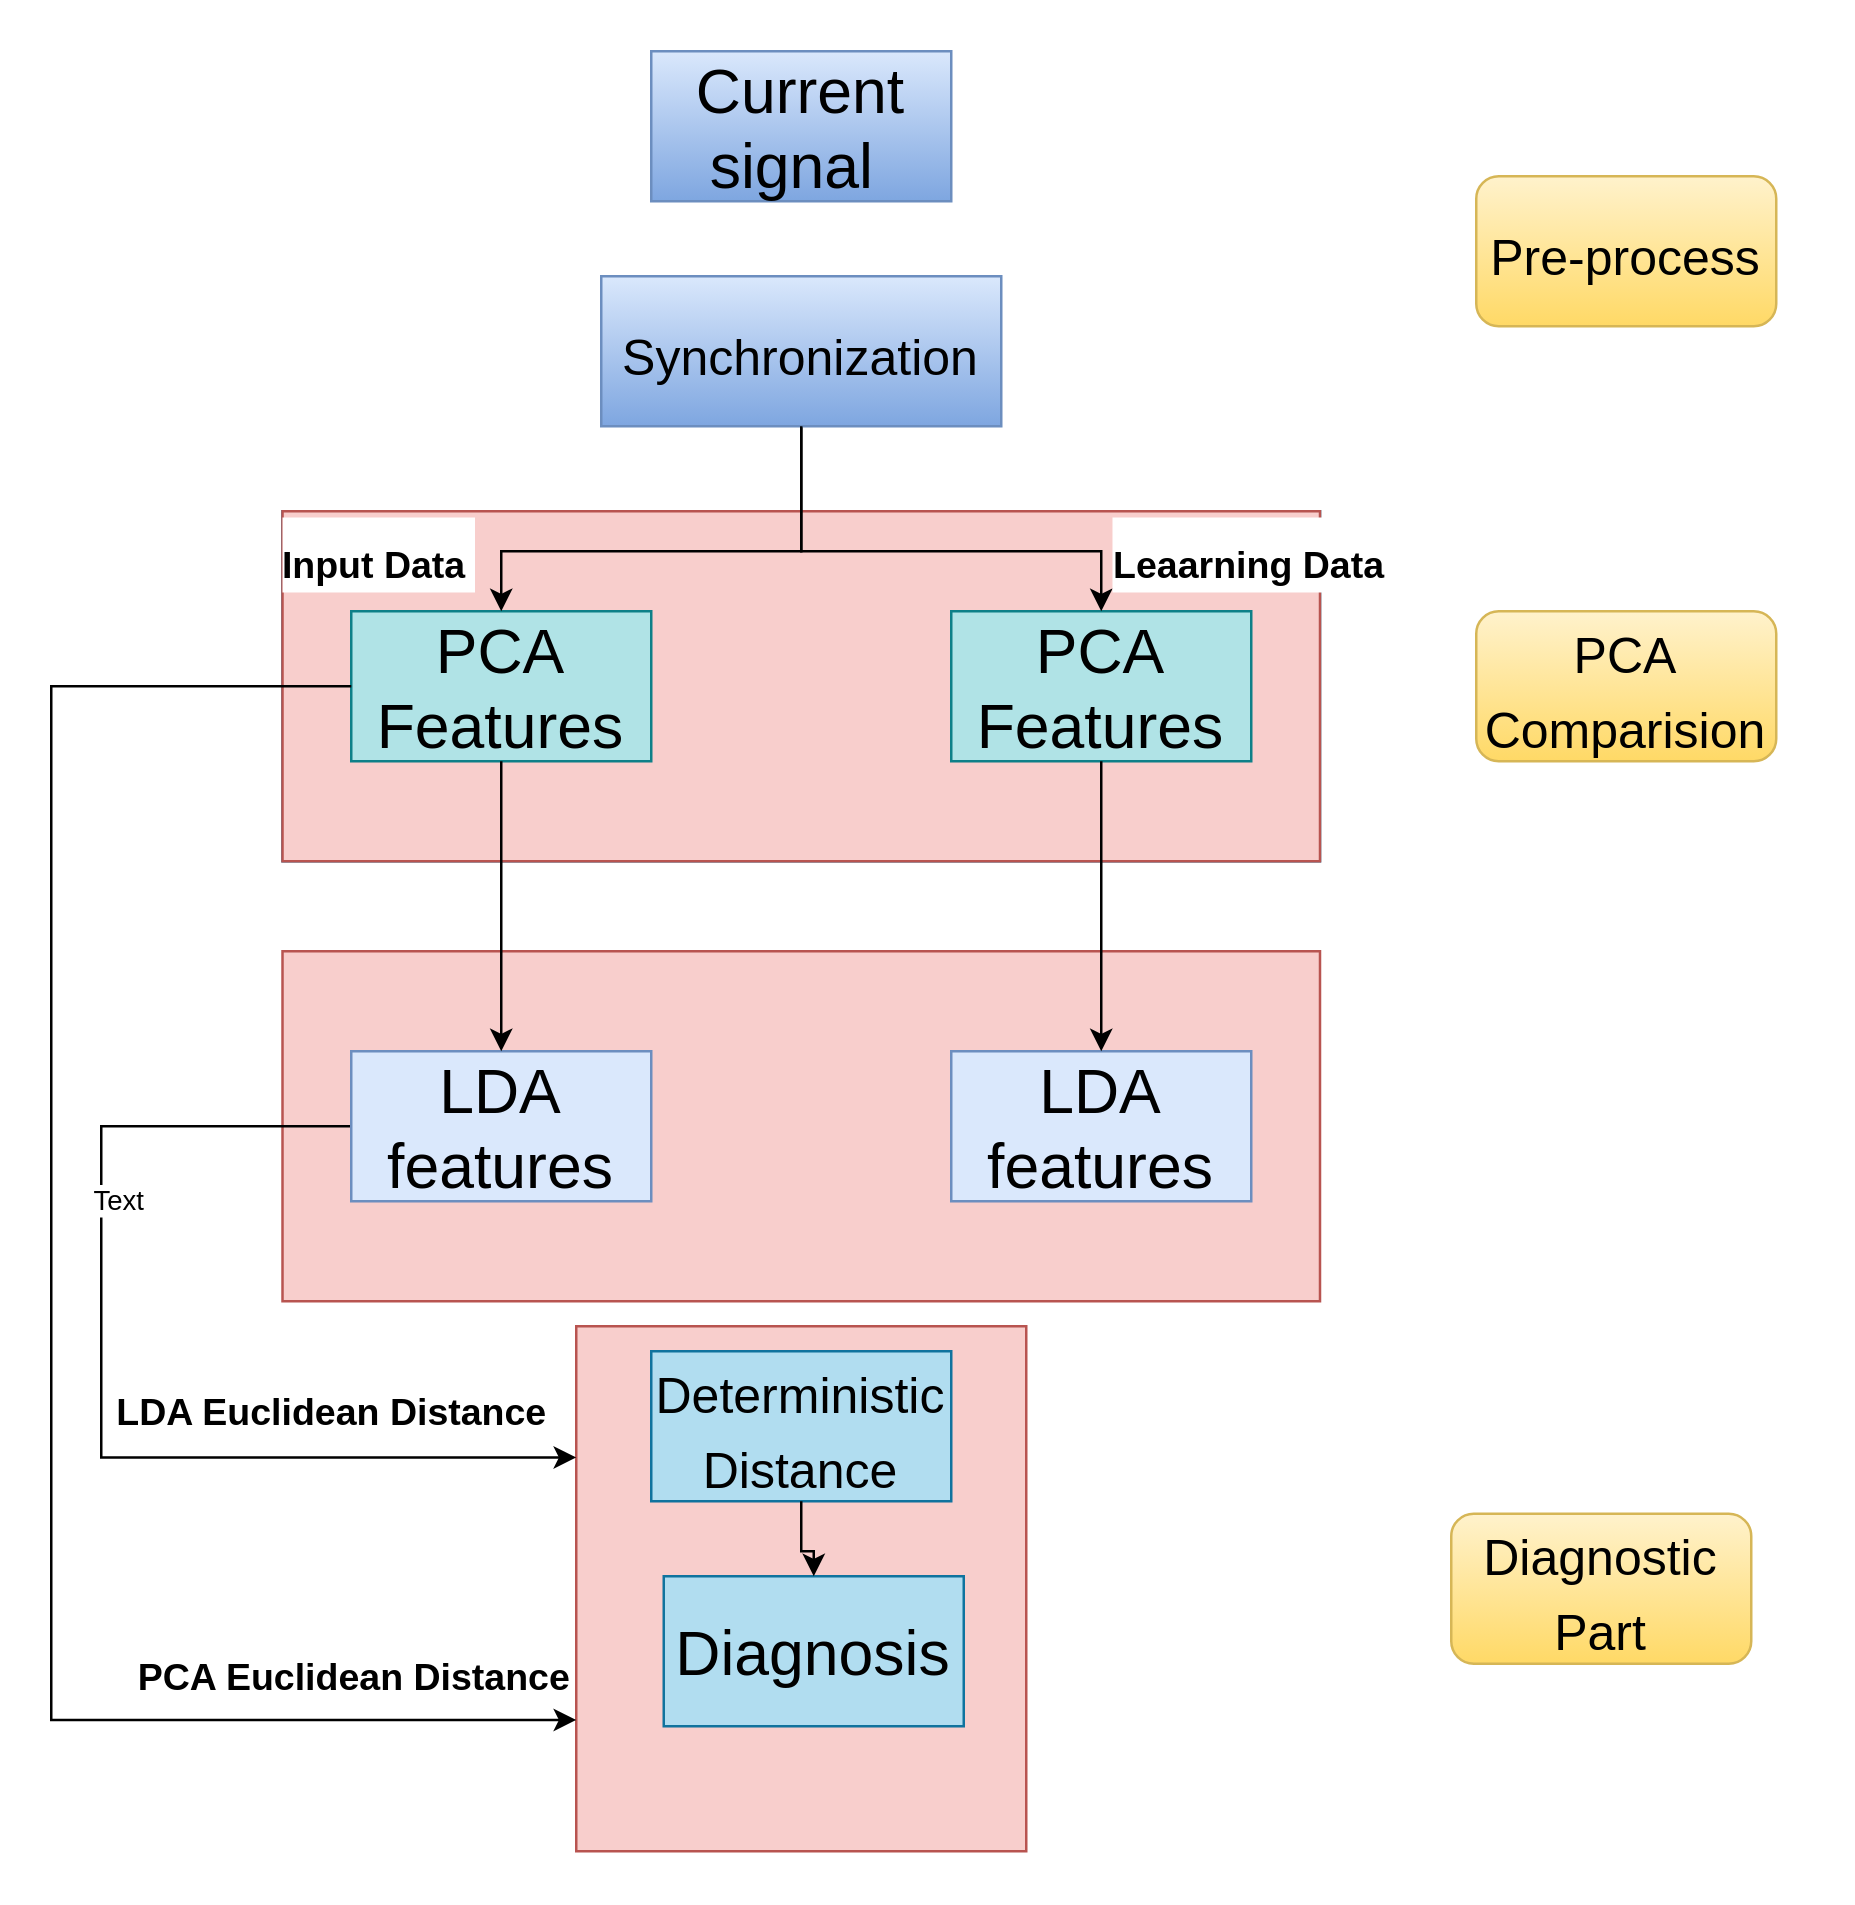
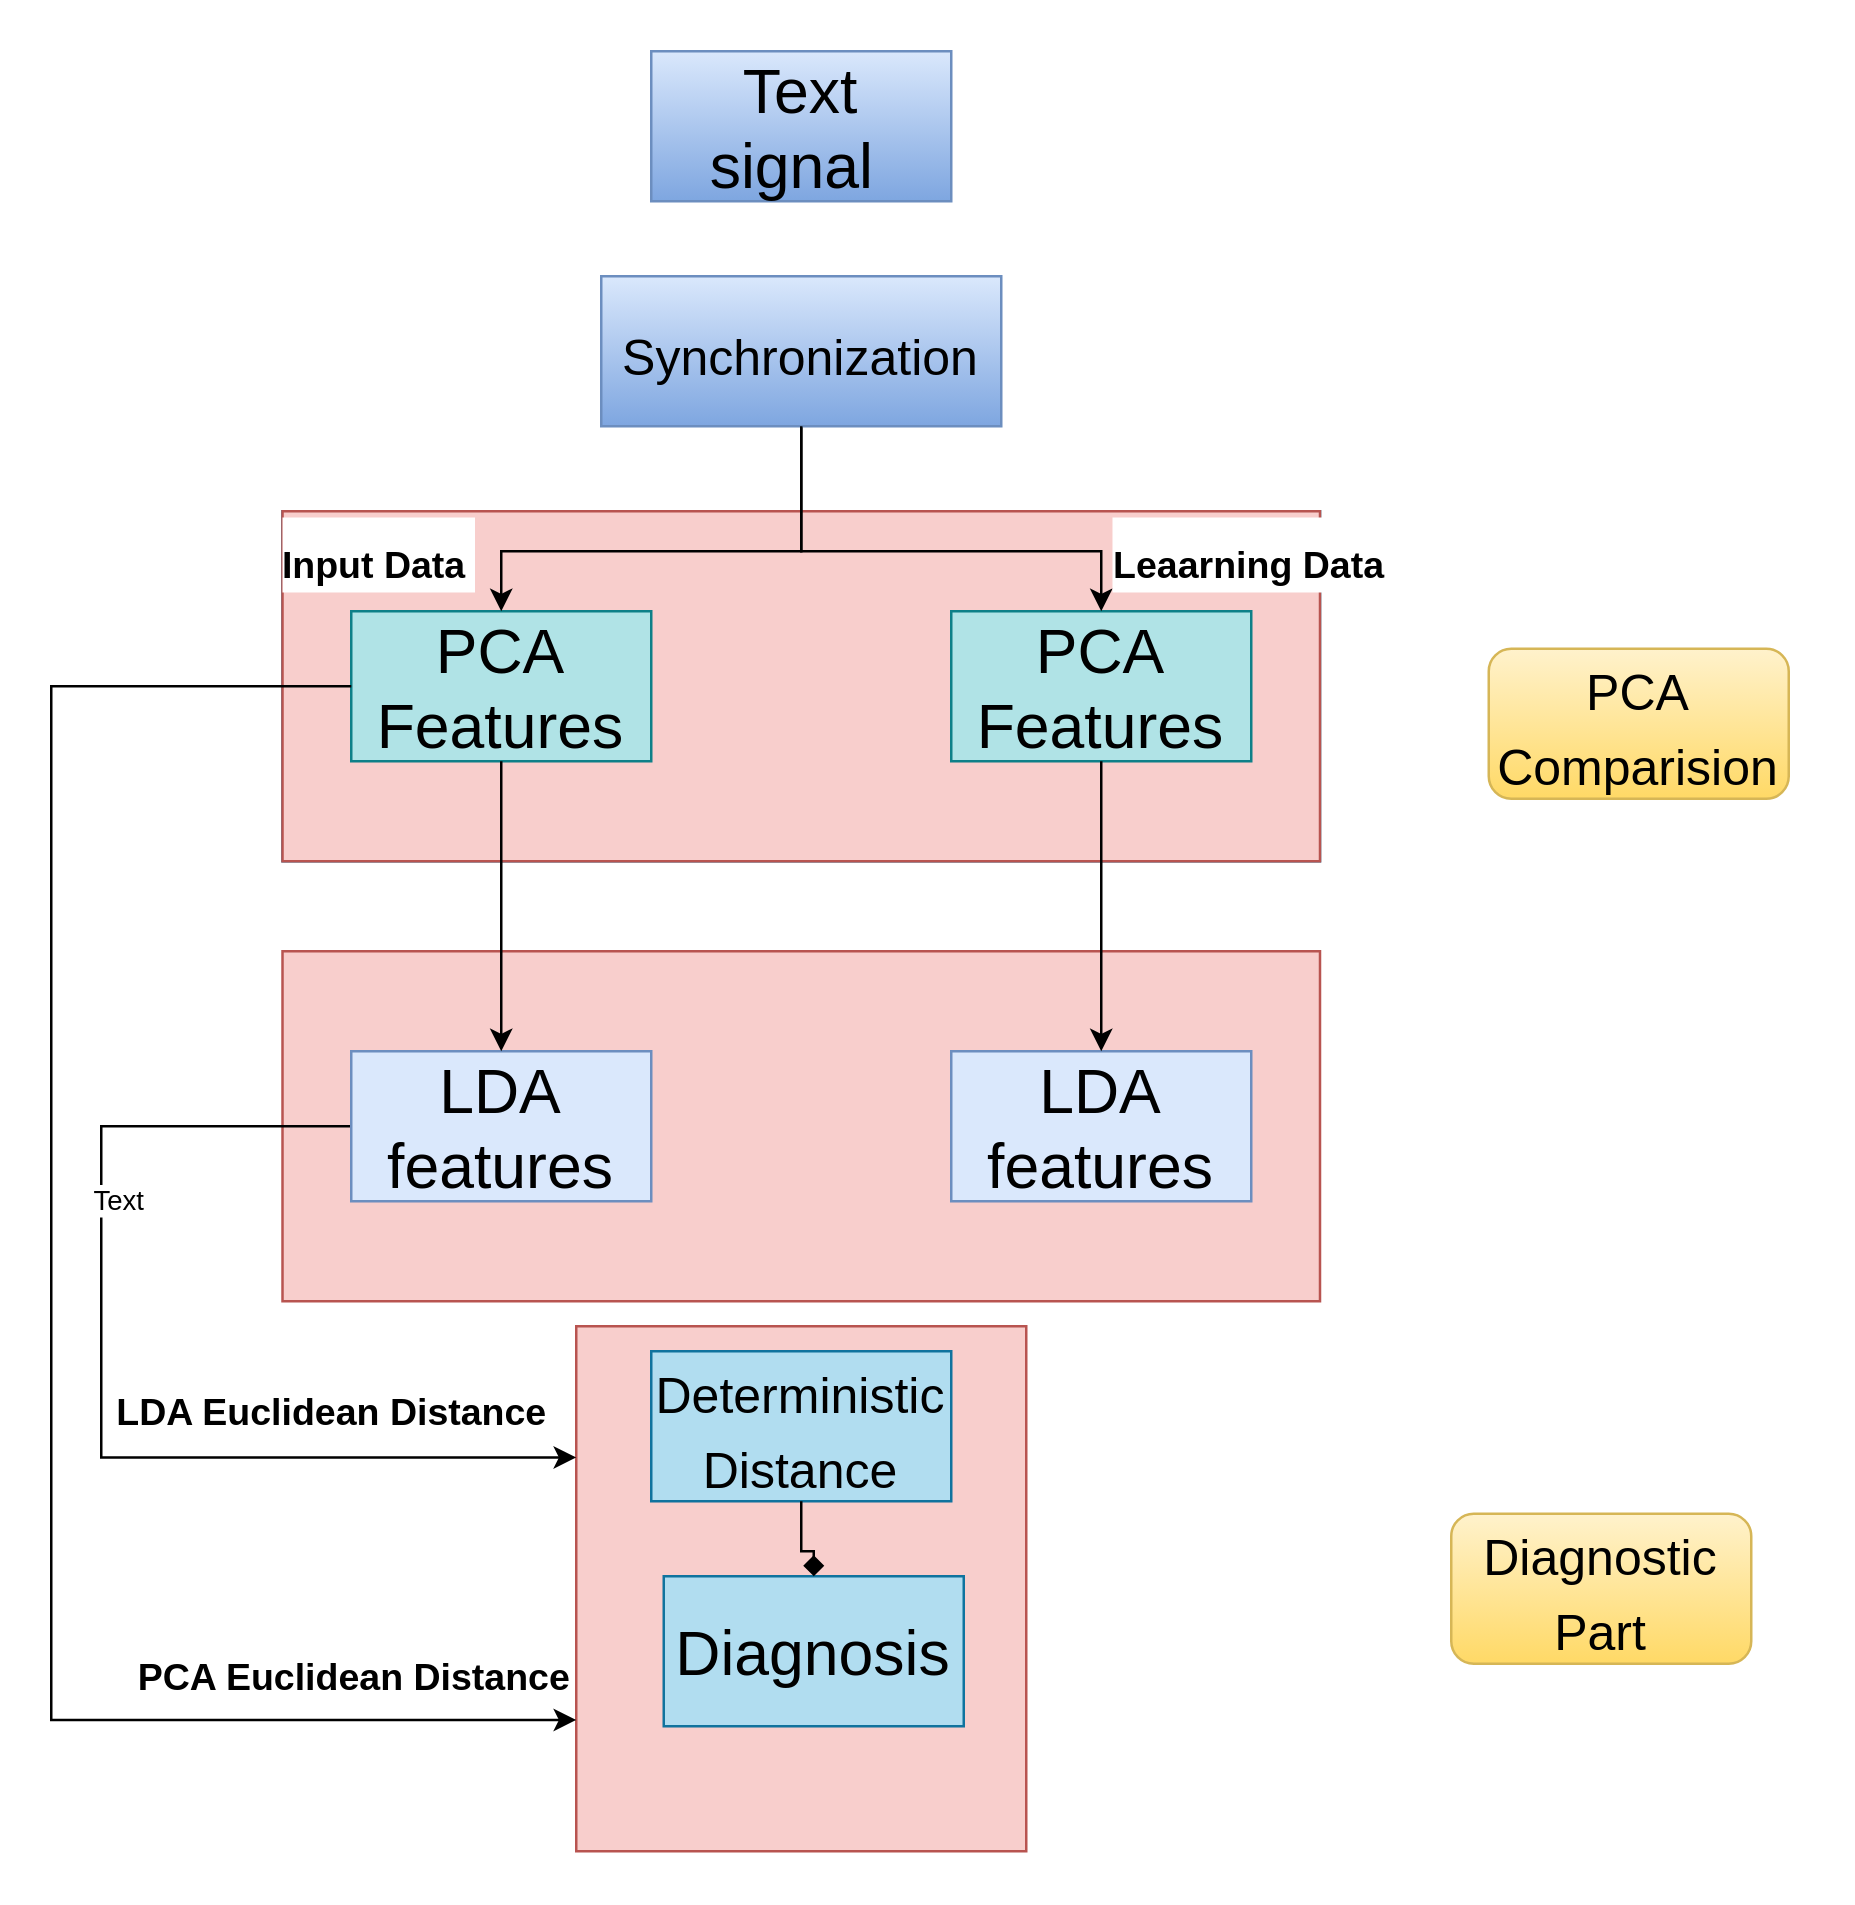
node "Current signal": label "Current signal" -> "Text signal"
node "Pre-process": removed
node "PCA Comparision": moved (1626, 686) -> (1639, 724)
edge "Deterministic Distance" -> "Diagnosis": arrowhead classic -> diamond
